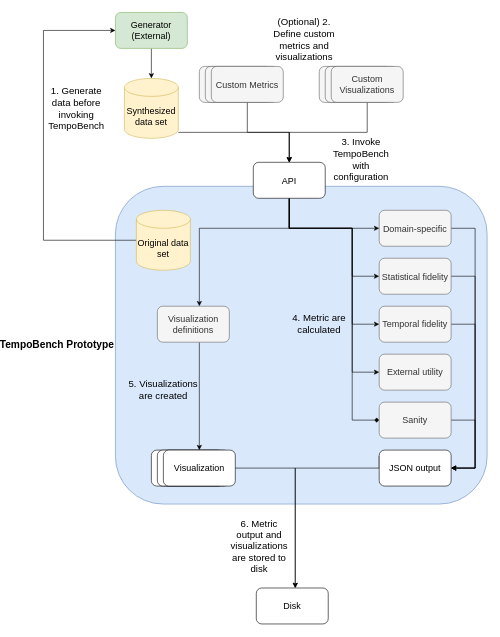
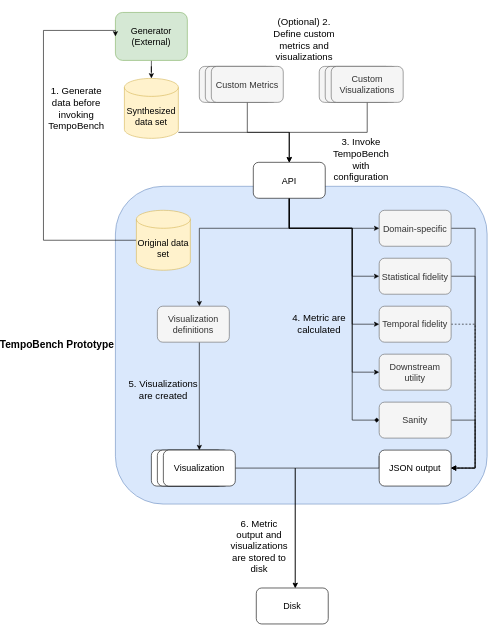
node "Generator (External)": size 72x36 -> 72x48
edge "Temporal fidelity" -> "JSON output": style solid -> dashed
node "External utility": label "External utility" -> "Downstream utility"
